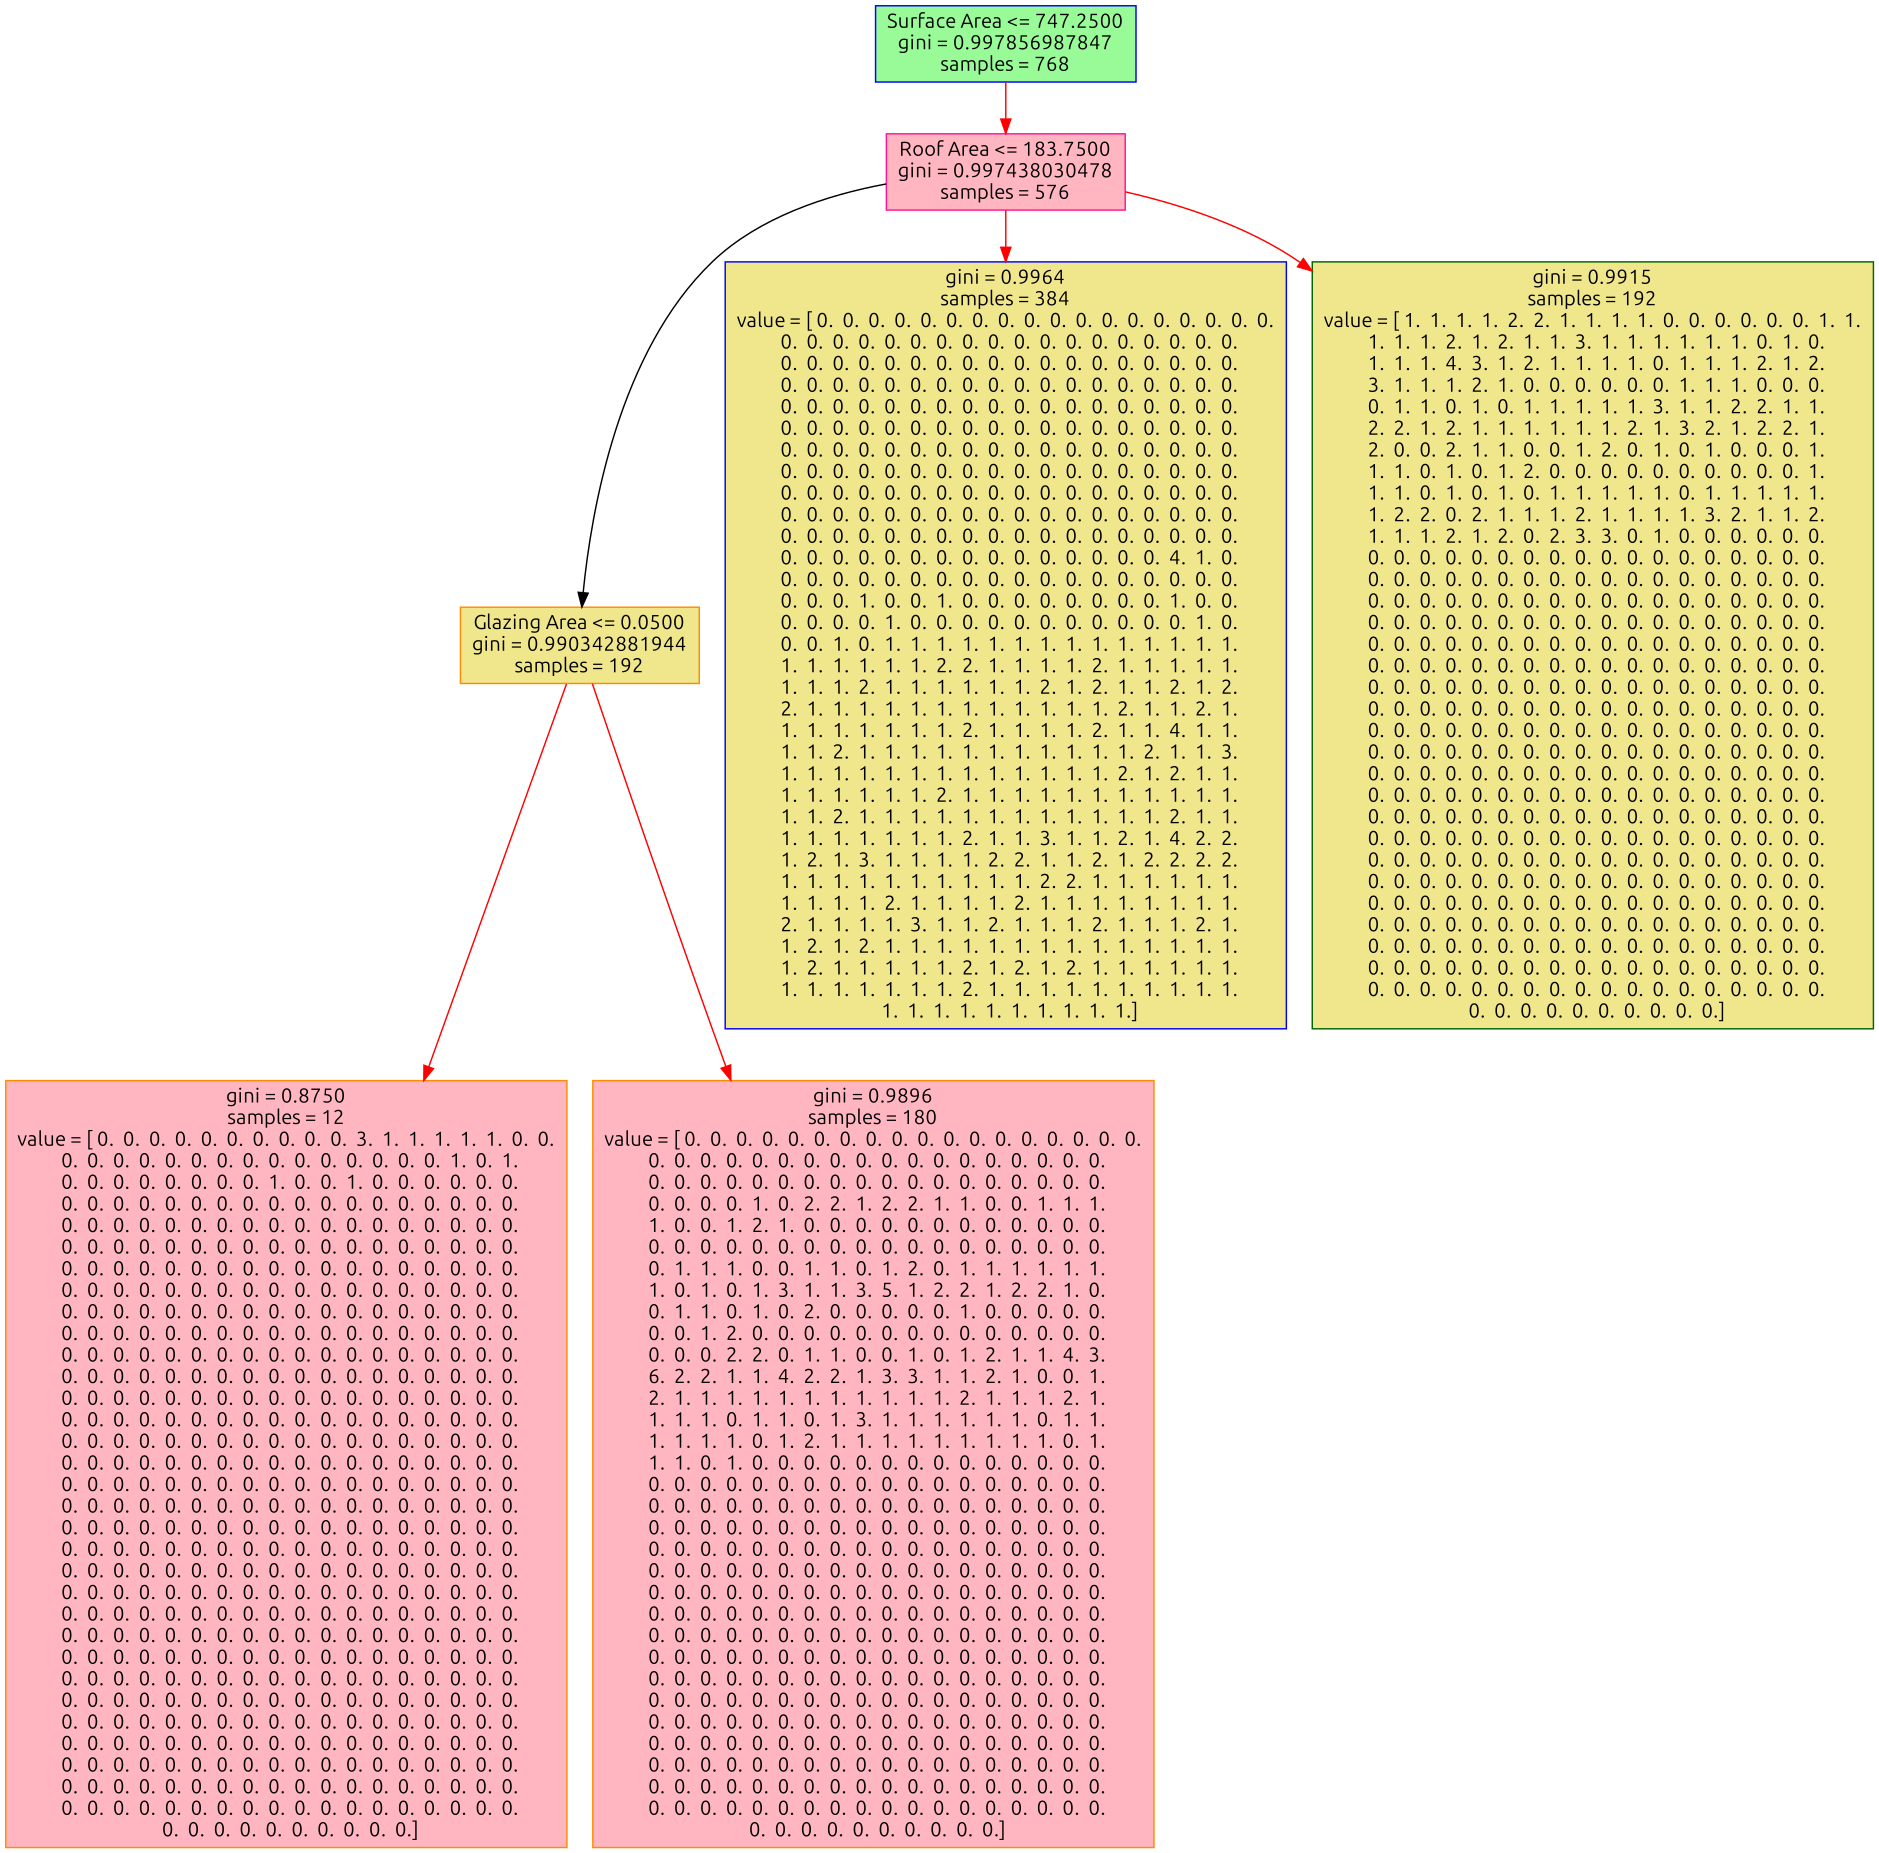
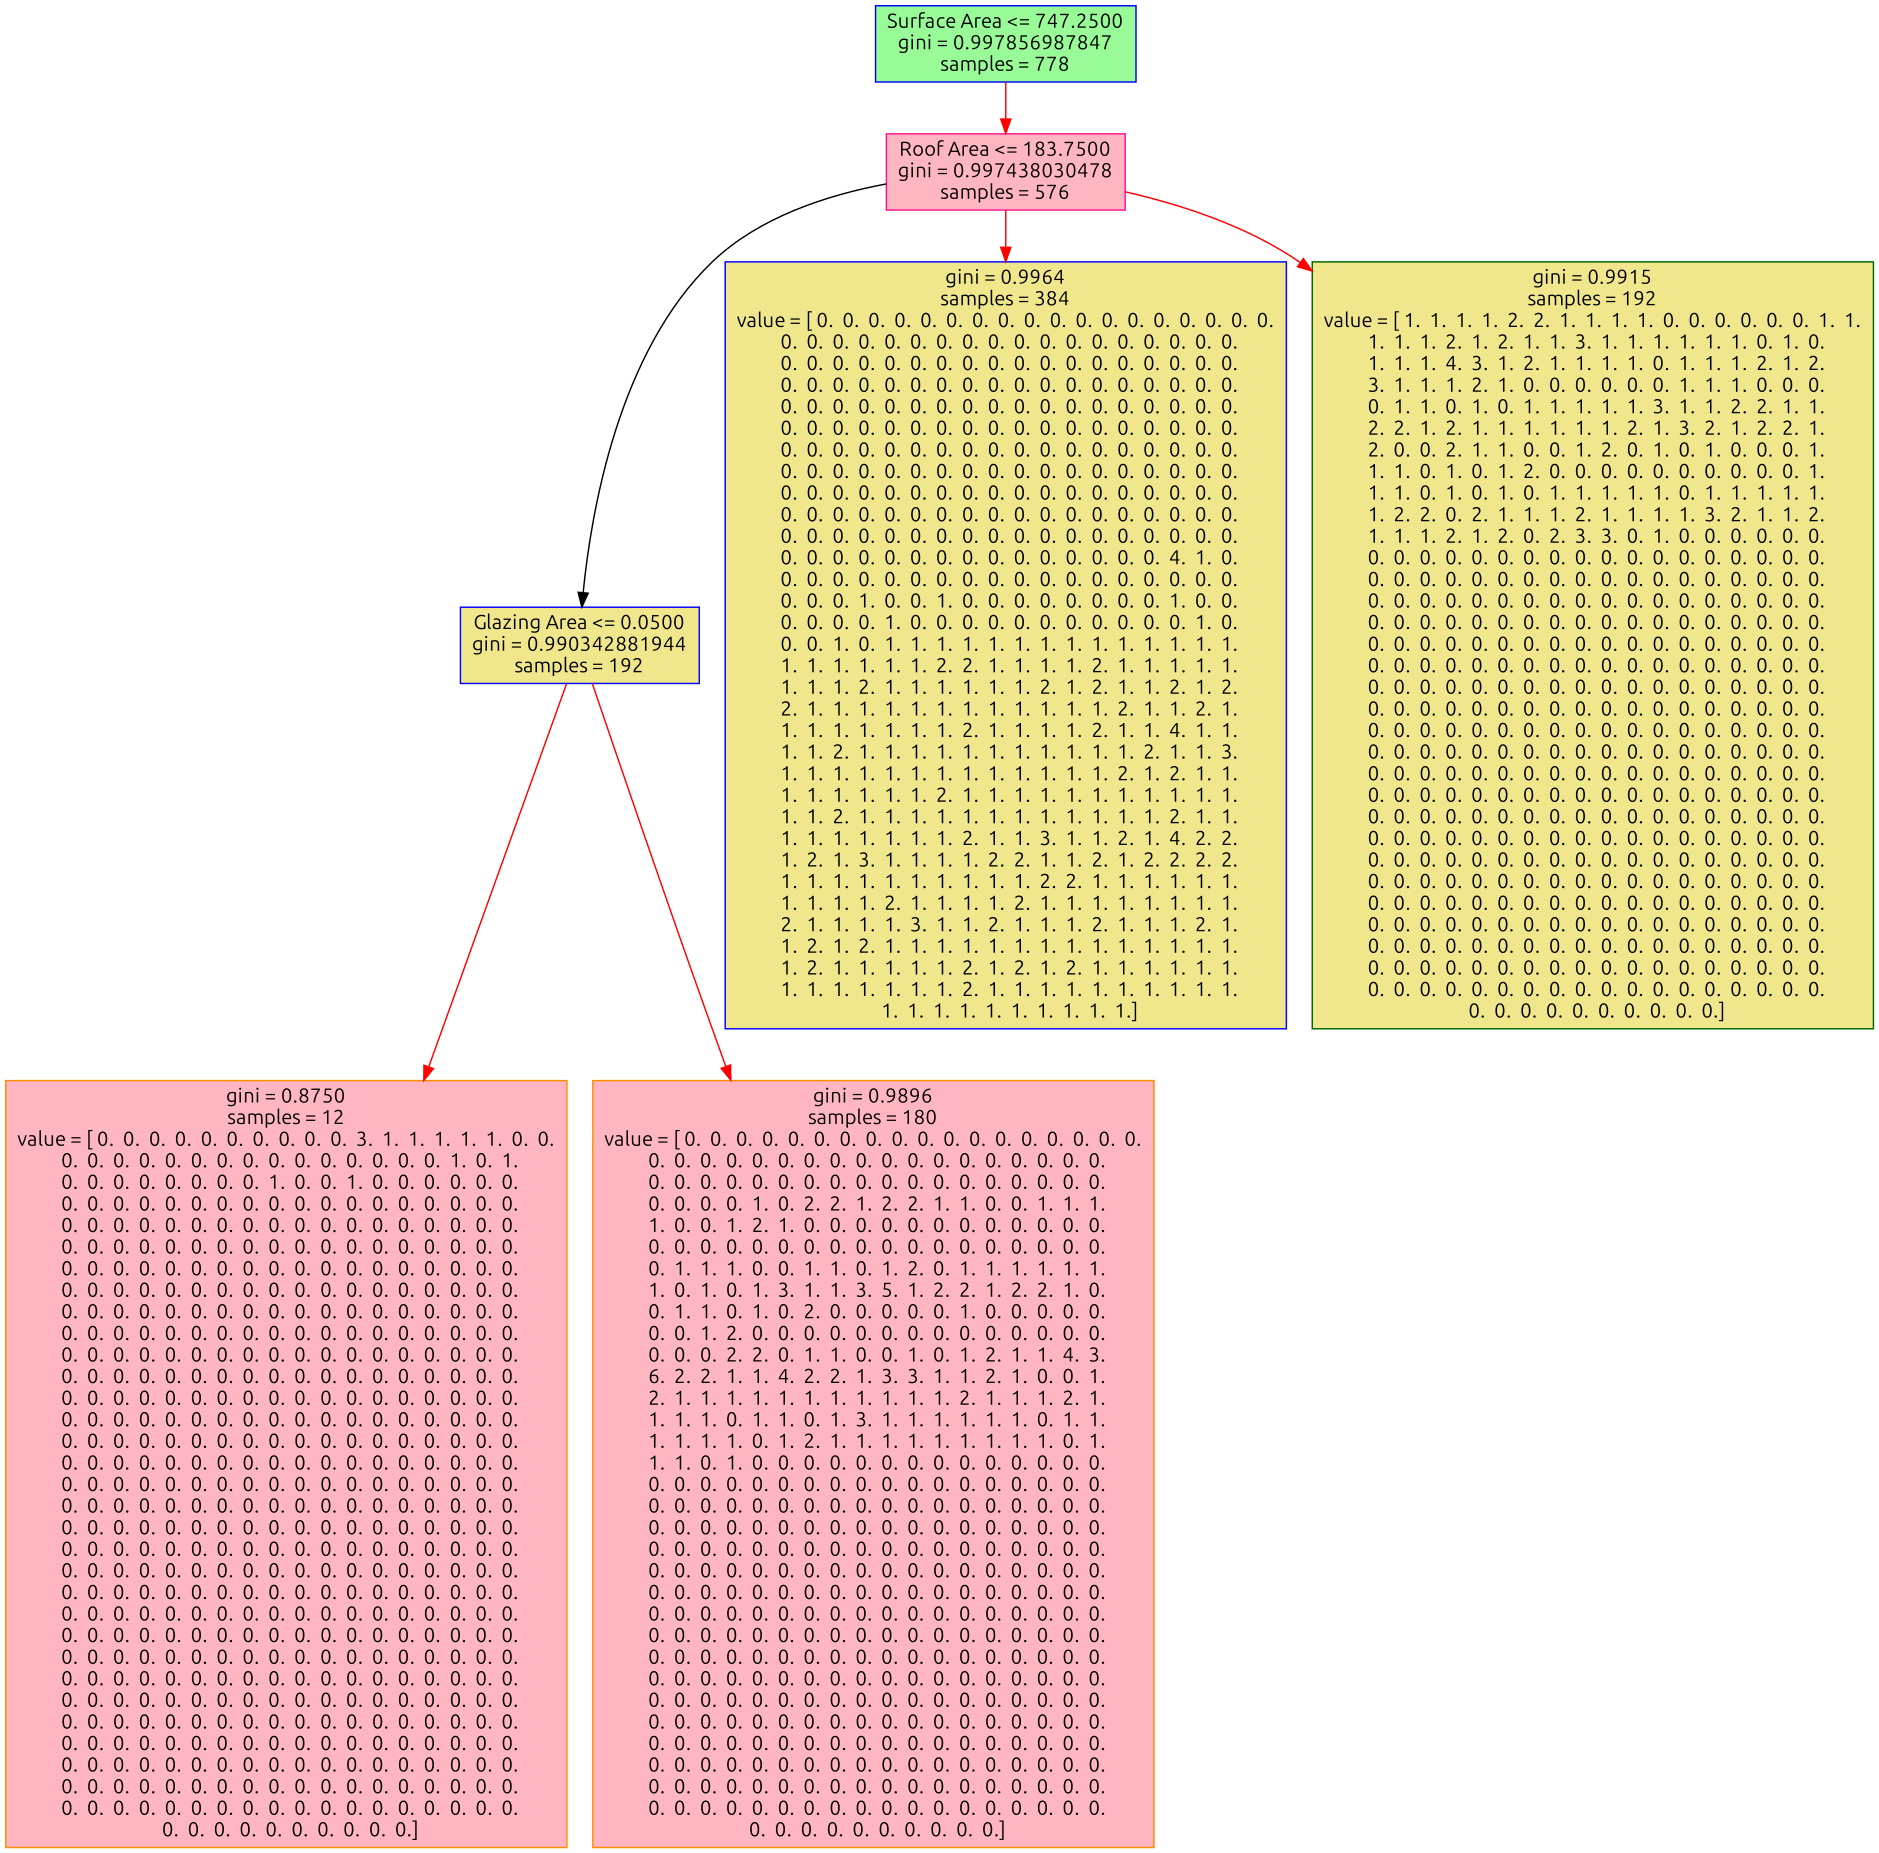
node "Surface Area <= 747.2500 gini = 0.997856987847 samples = 768": label "Surface Area <= 747.2500 gini = 0.997856987847 samples = 768" -> "Surface Area <= 747.2500 gini = 0.997856987847 samples = 778"
node "Glazing Area <= 0.0500 gini = 0.990342881944 samples = 192": color darkorange -> blue
